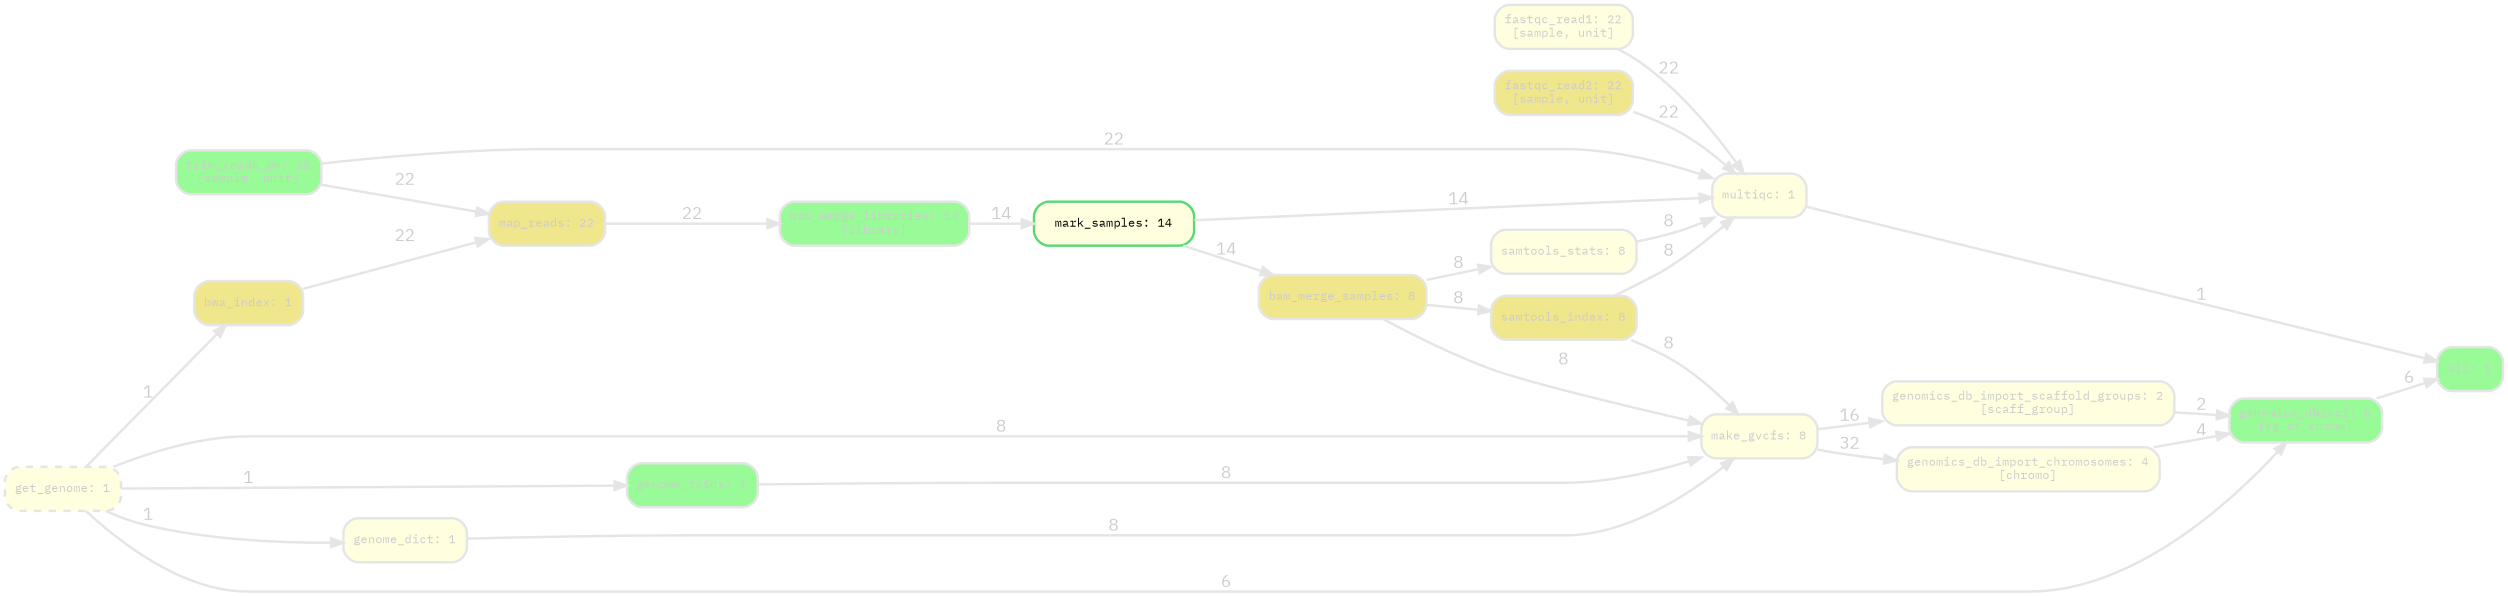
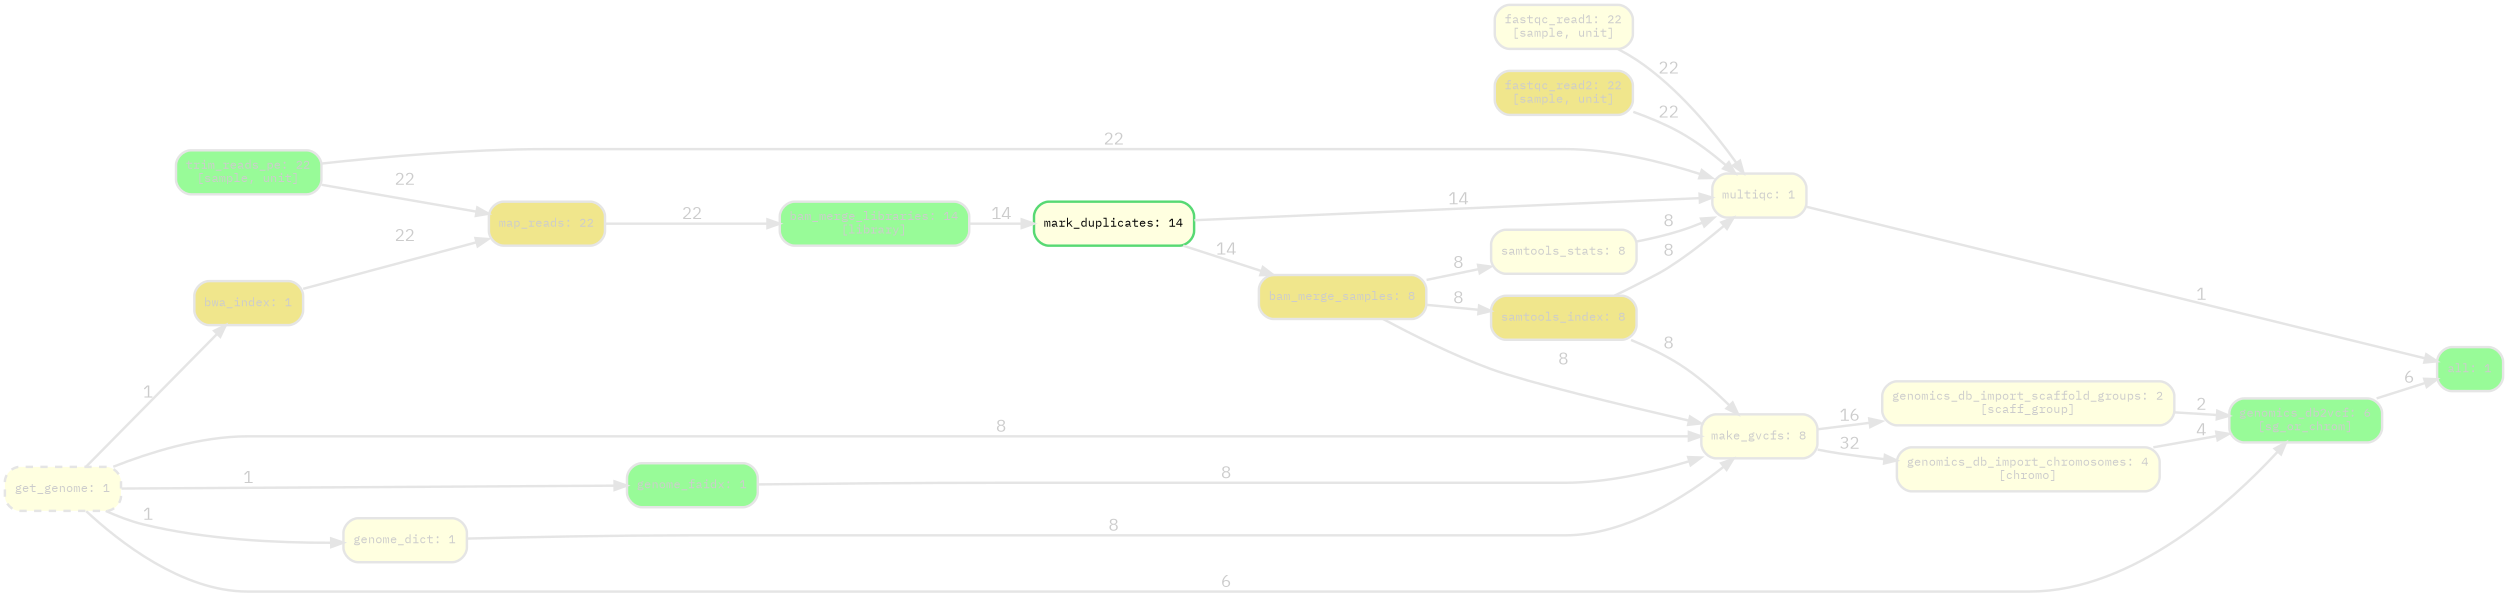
node "mark_samples: 14": label "mark_samples: 14" -> "mark_duplicates: 14"
